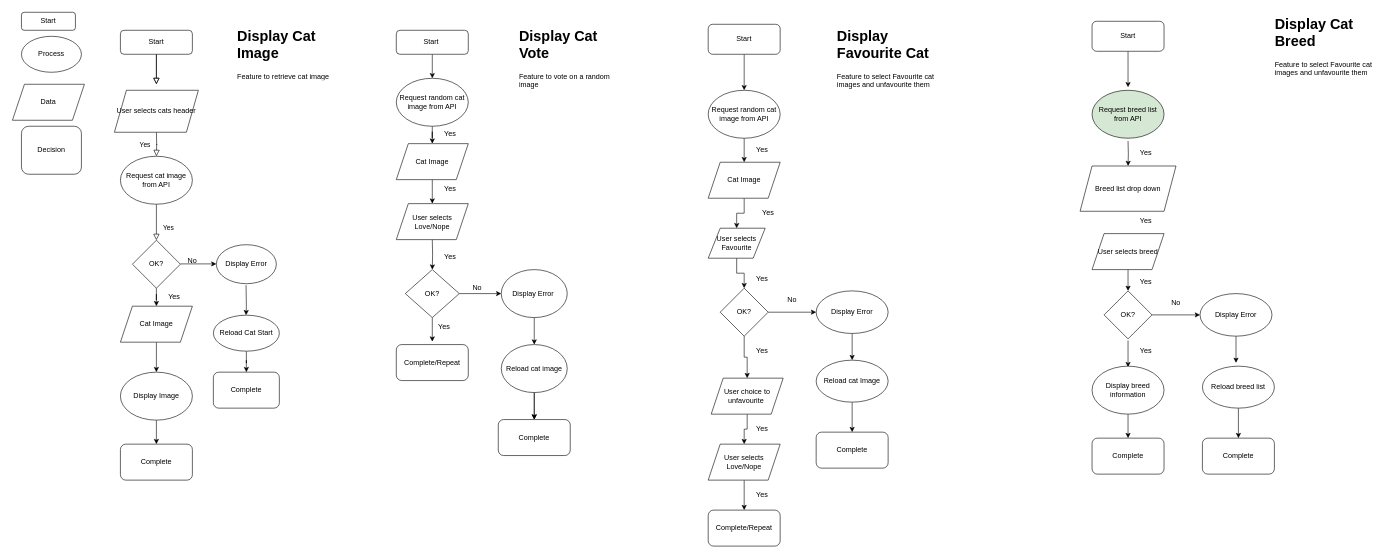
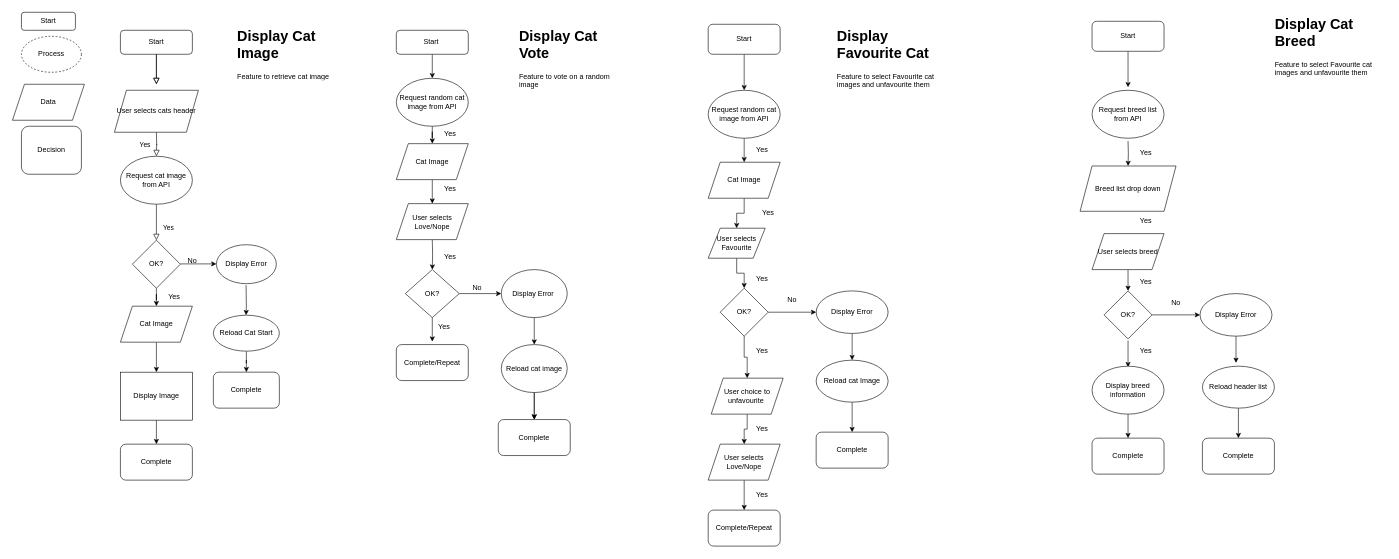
node "Process": style solid -> dashed
node "Request breed list from API": fillcolor #d5e8d4 -> #ffffff
node "Reload breed list": label "Reload breed list" -> "Reload header list"
node "Display Image": shape ellipse -> rectangle
